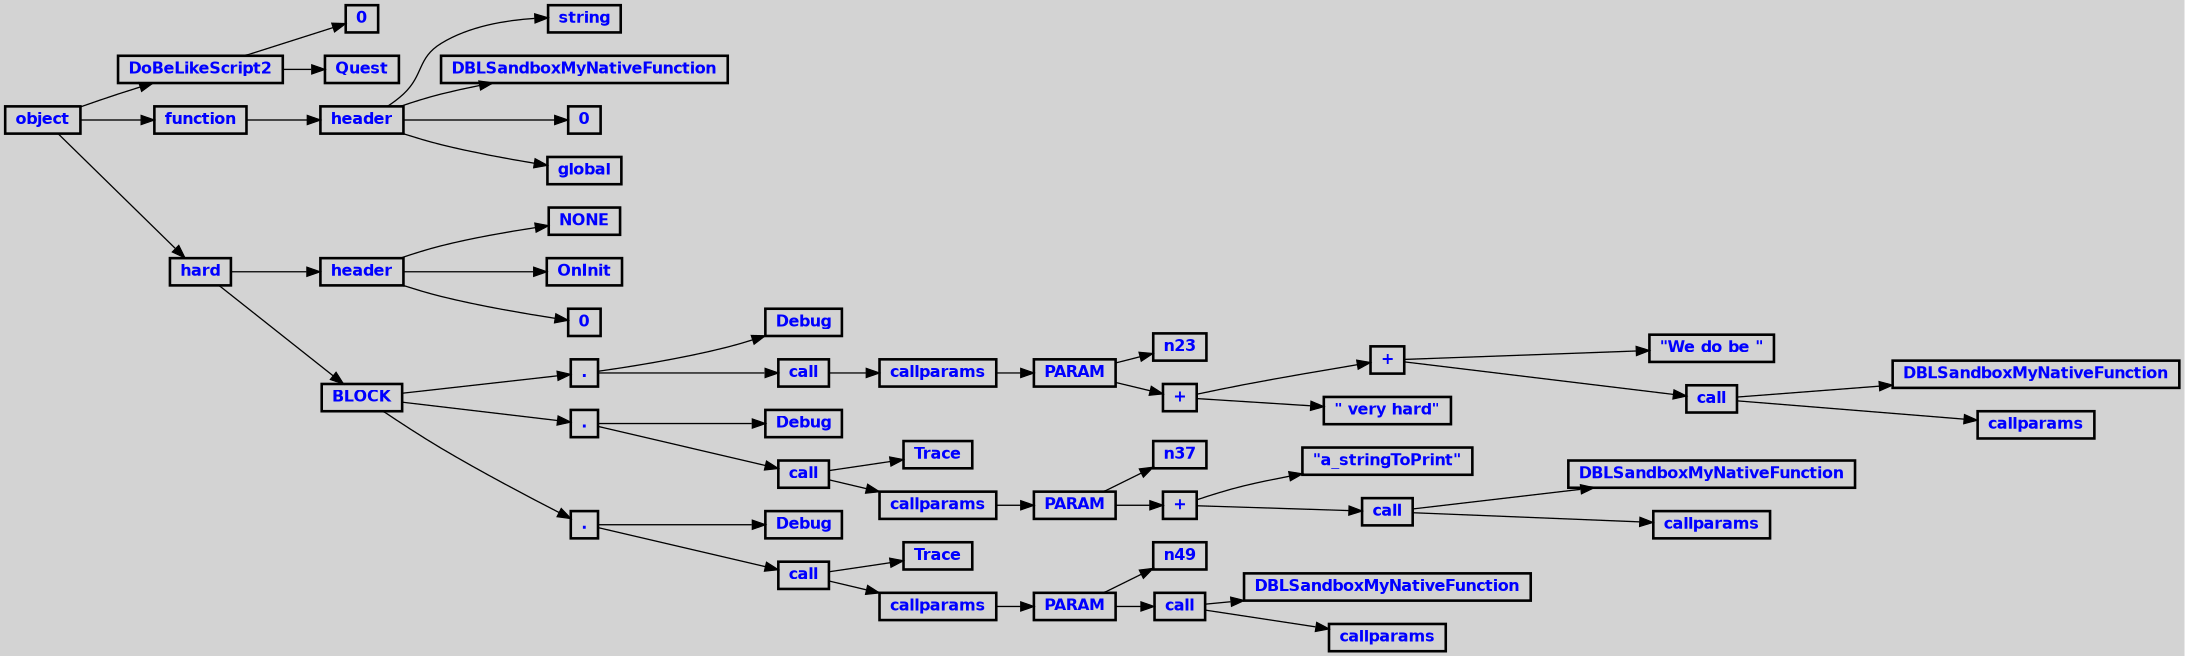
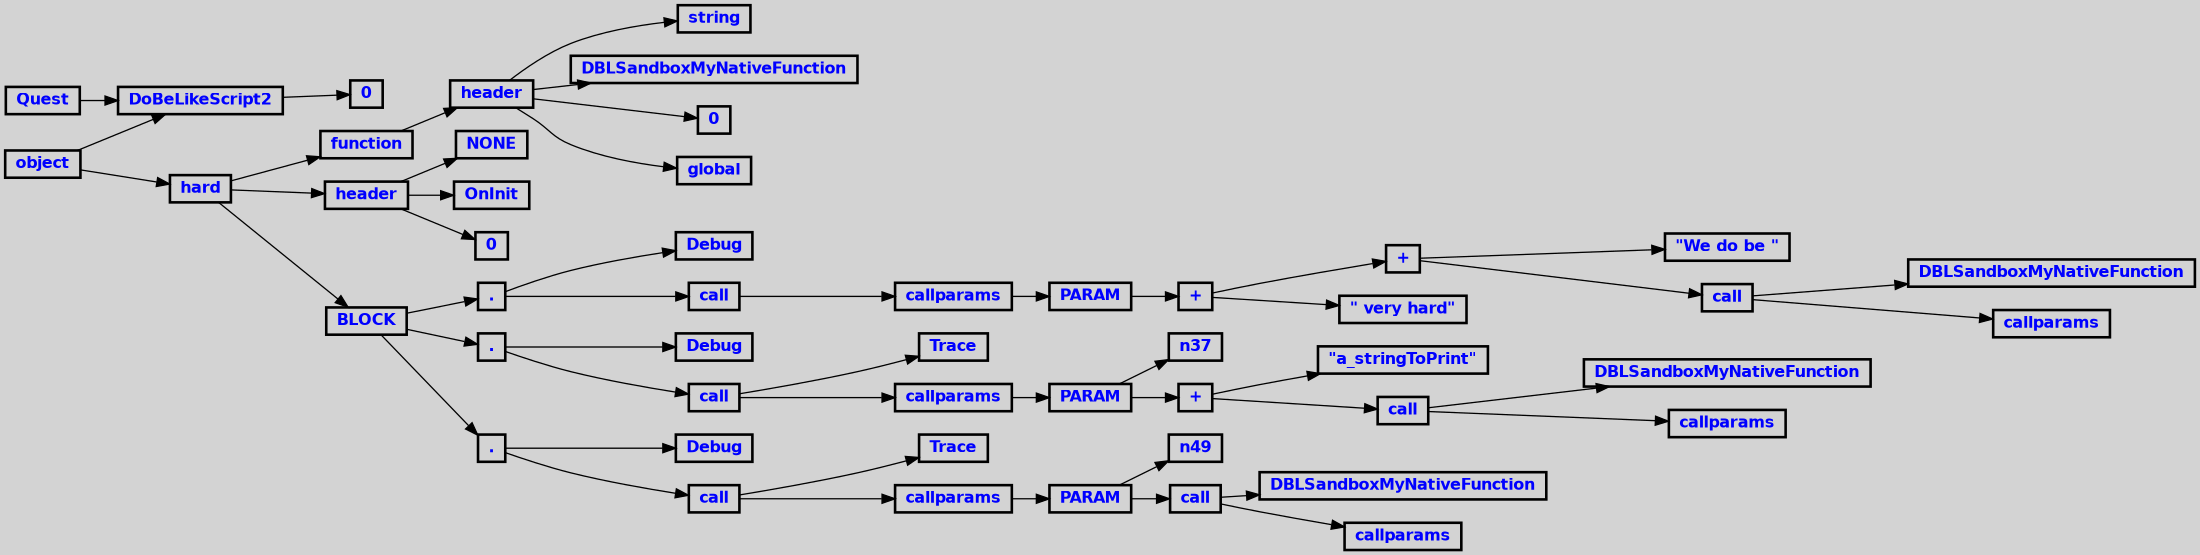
edge "DoBeLikeScript2" -> "Quest": reversed
edge "object" -> "function": now "hard" -> "function"
node "n23": removed
